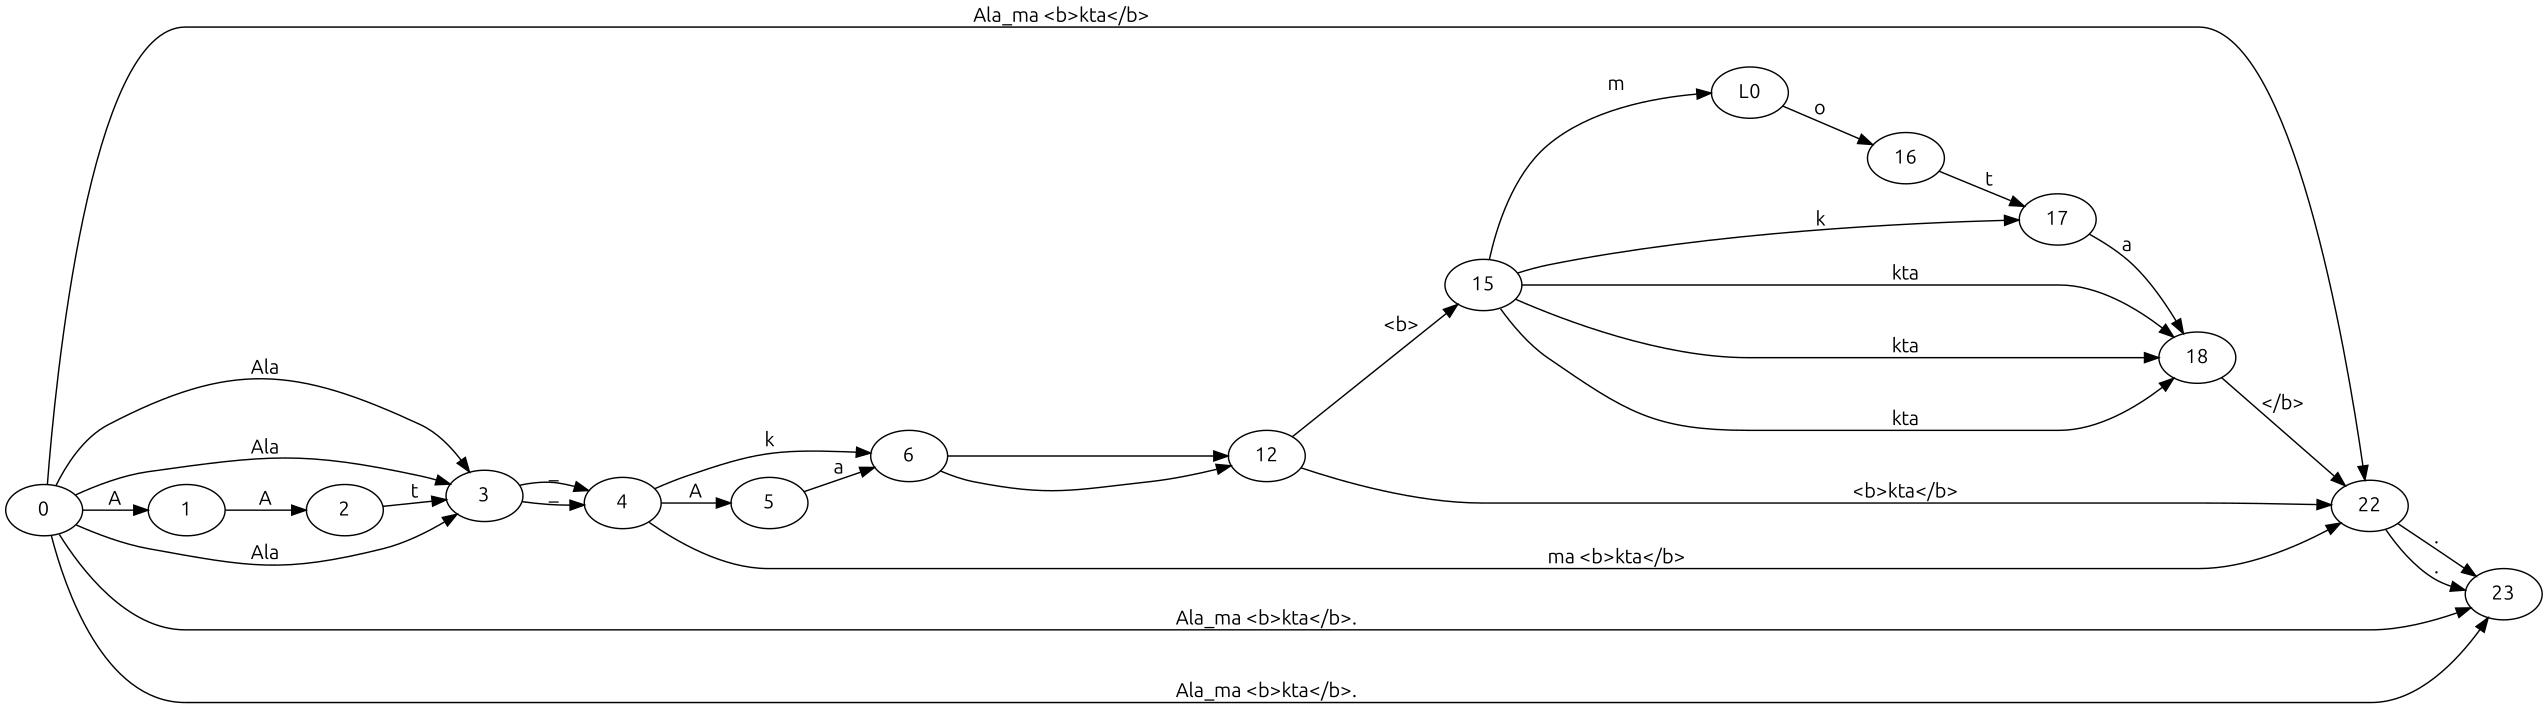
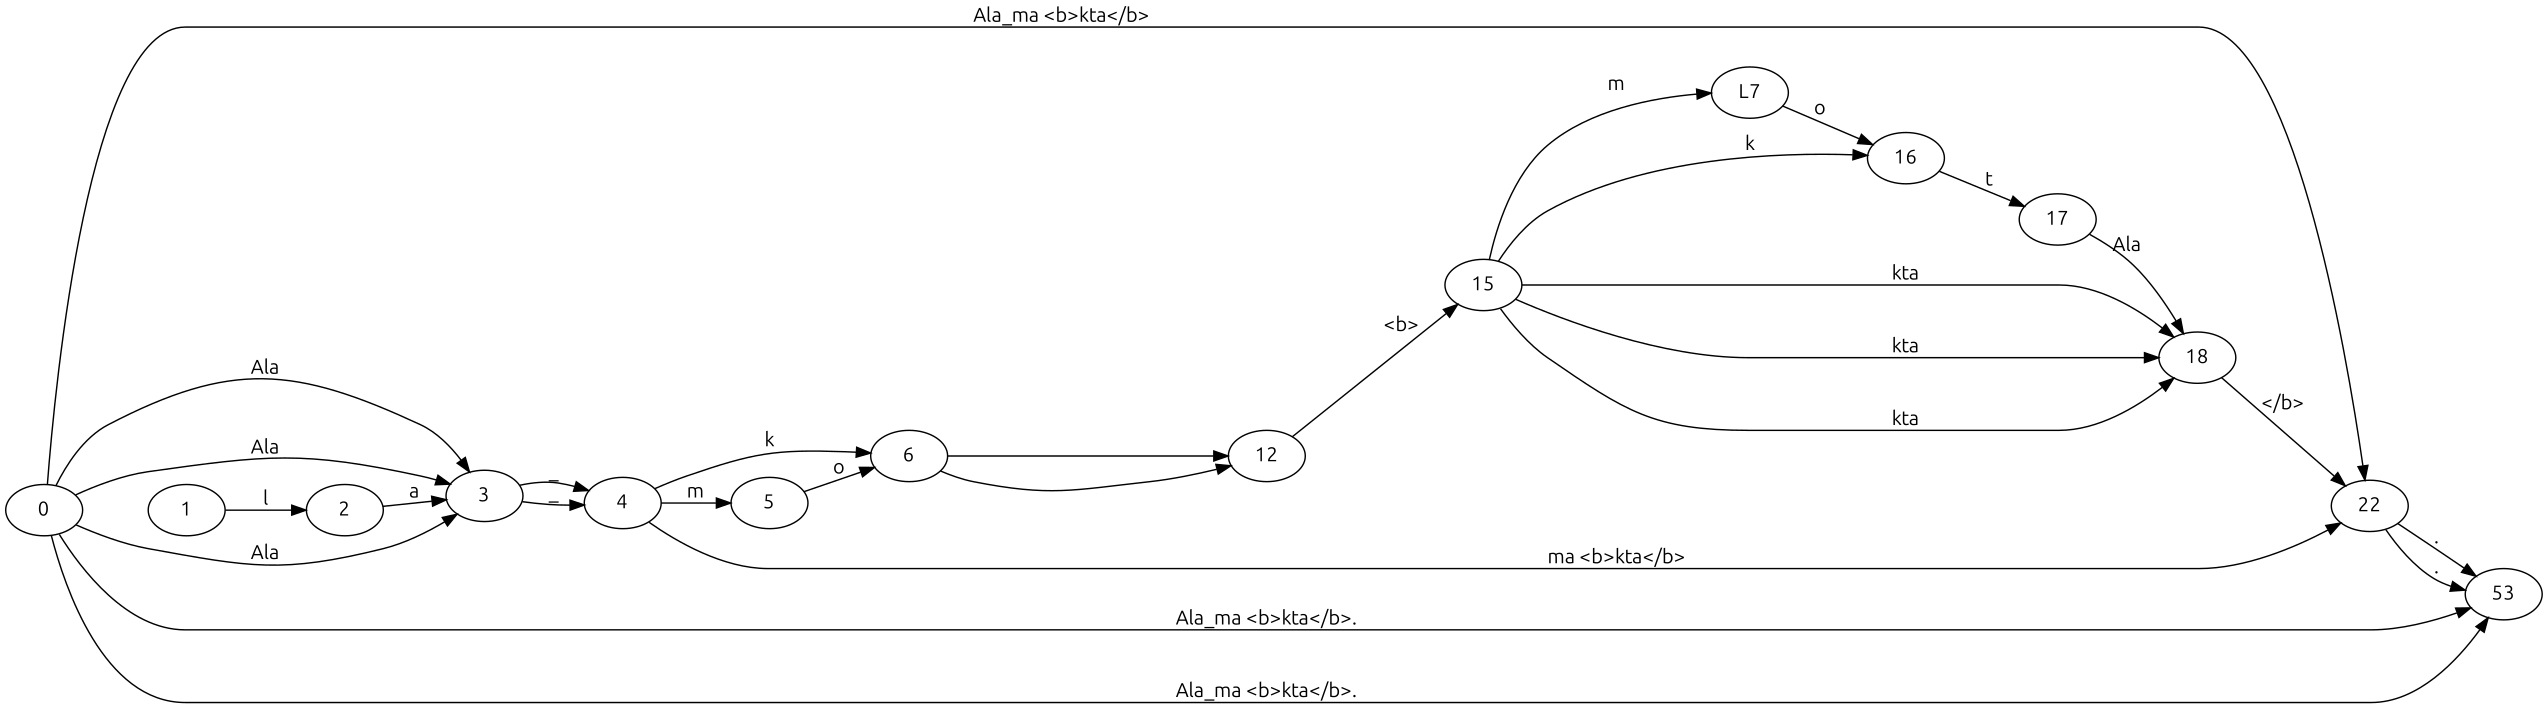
node "L0": label "L0" -> "L7"
edge "15" -> "17": now "15" -> "16"
edge "17" -> "18": label "a" -> "Ala"
edge "5" -> "6": label "a" -> "o"
edge "2" -> "3": label "t" -> "a"
edge "4" -> "5": label "A" -> "m"
edge "1" -> "2": label "A" -> "l"
edge "12" -> "22": removed, label "<b>kta</b>"
edge "0" -> "1": removed, label "A"
node "23": label "23" -> "53"
